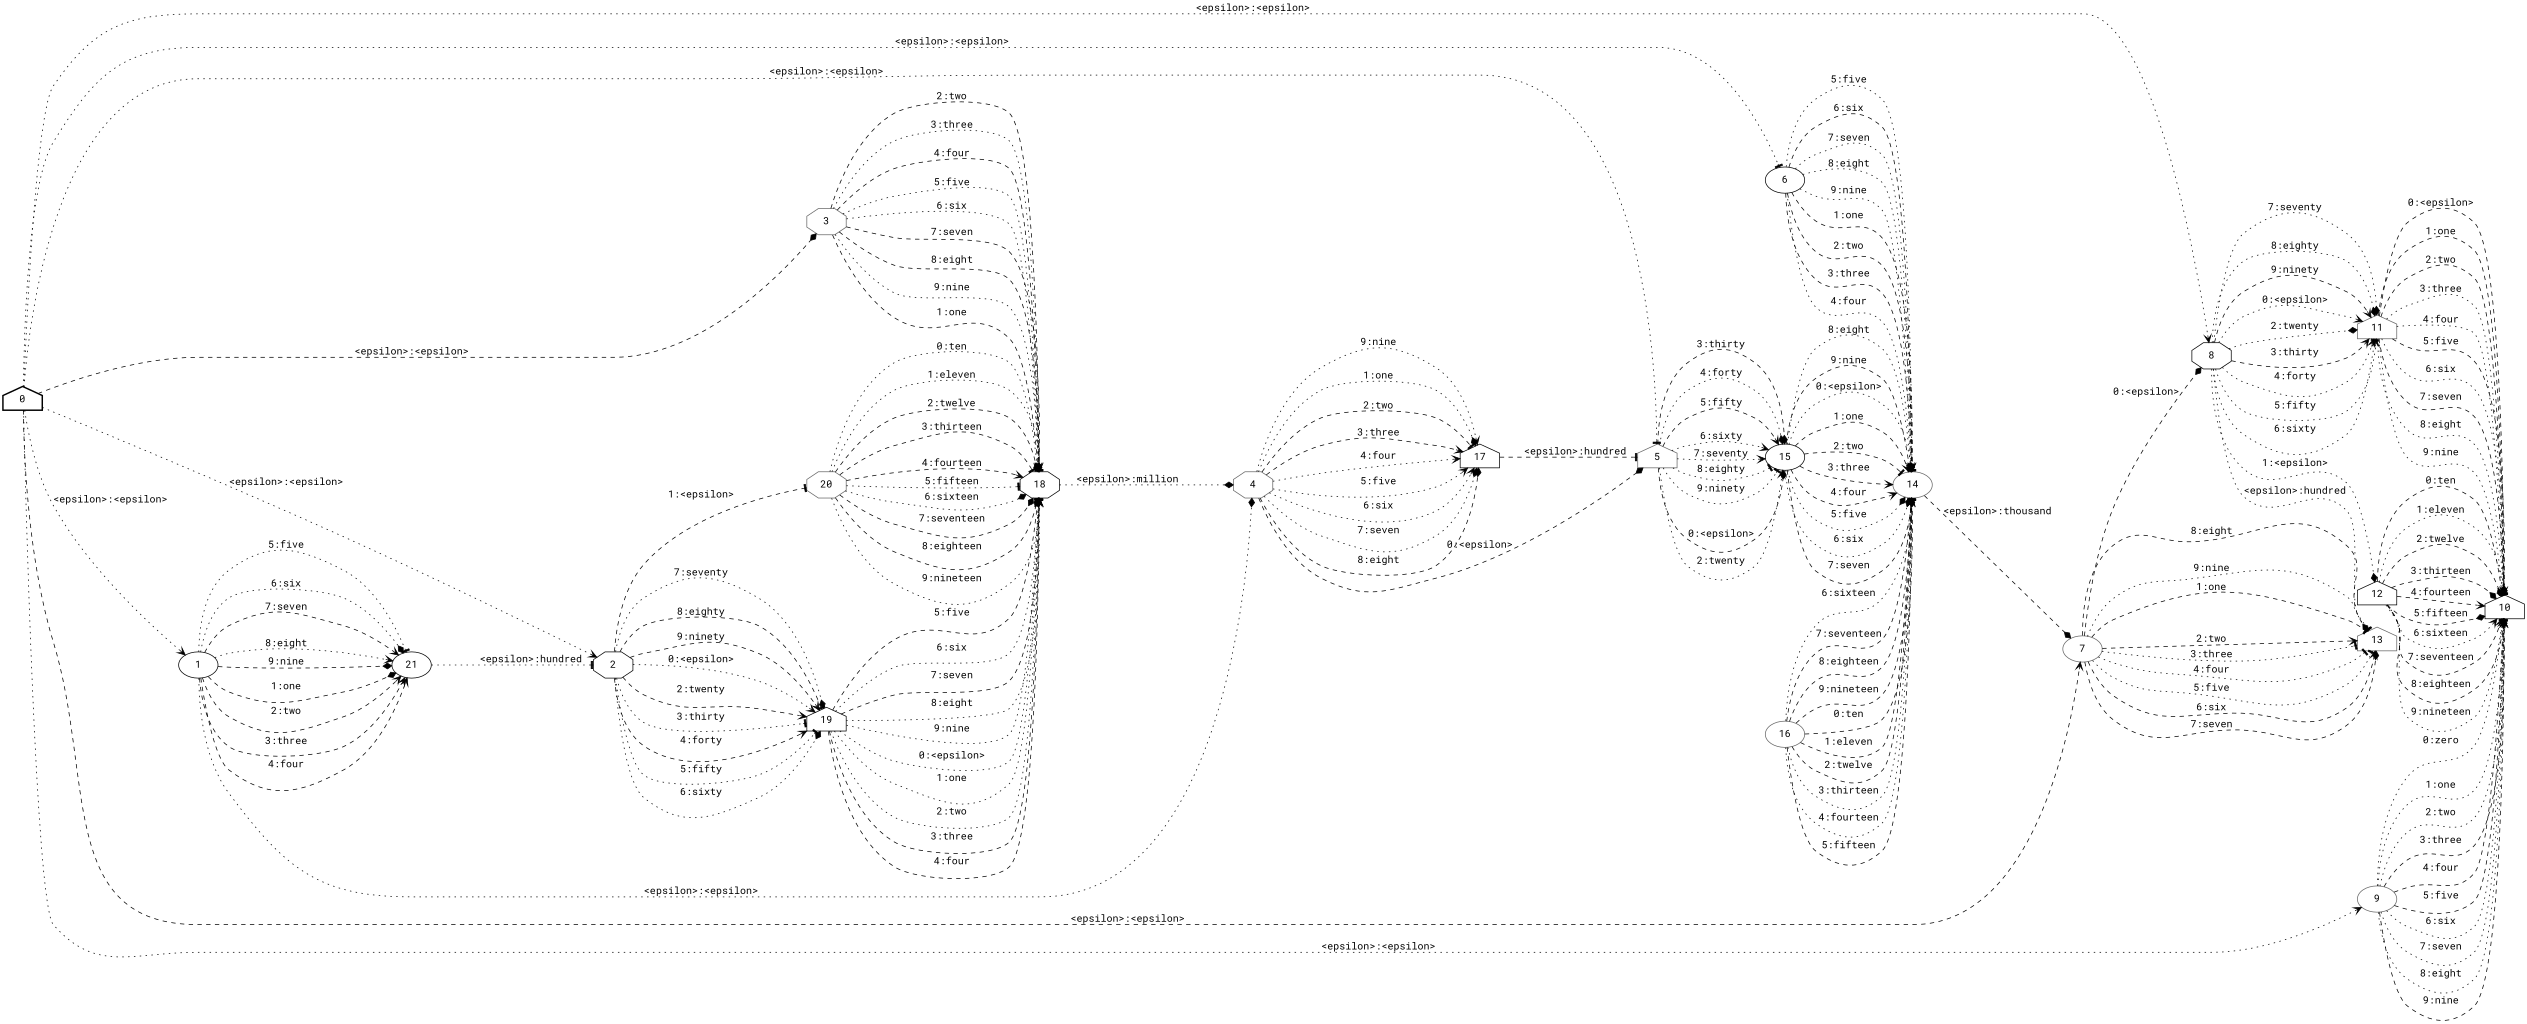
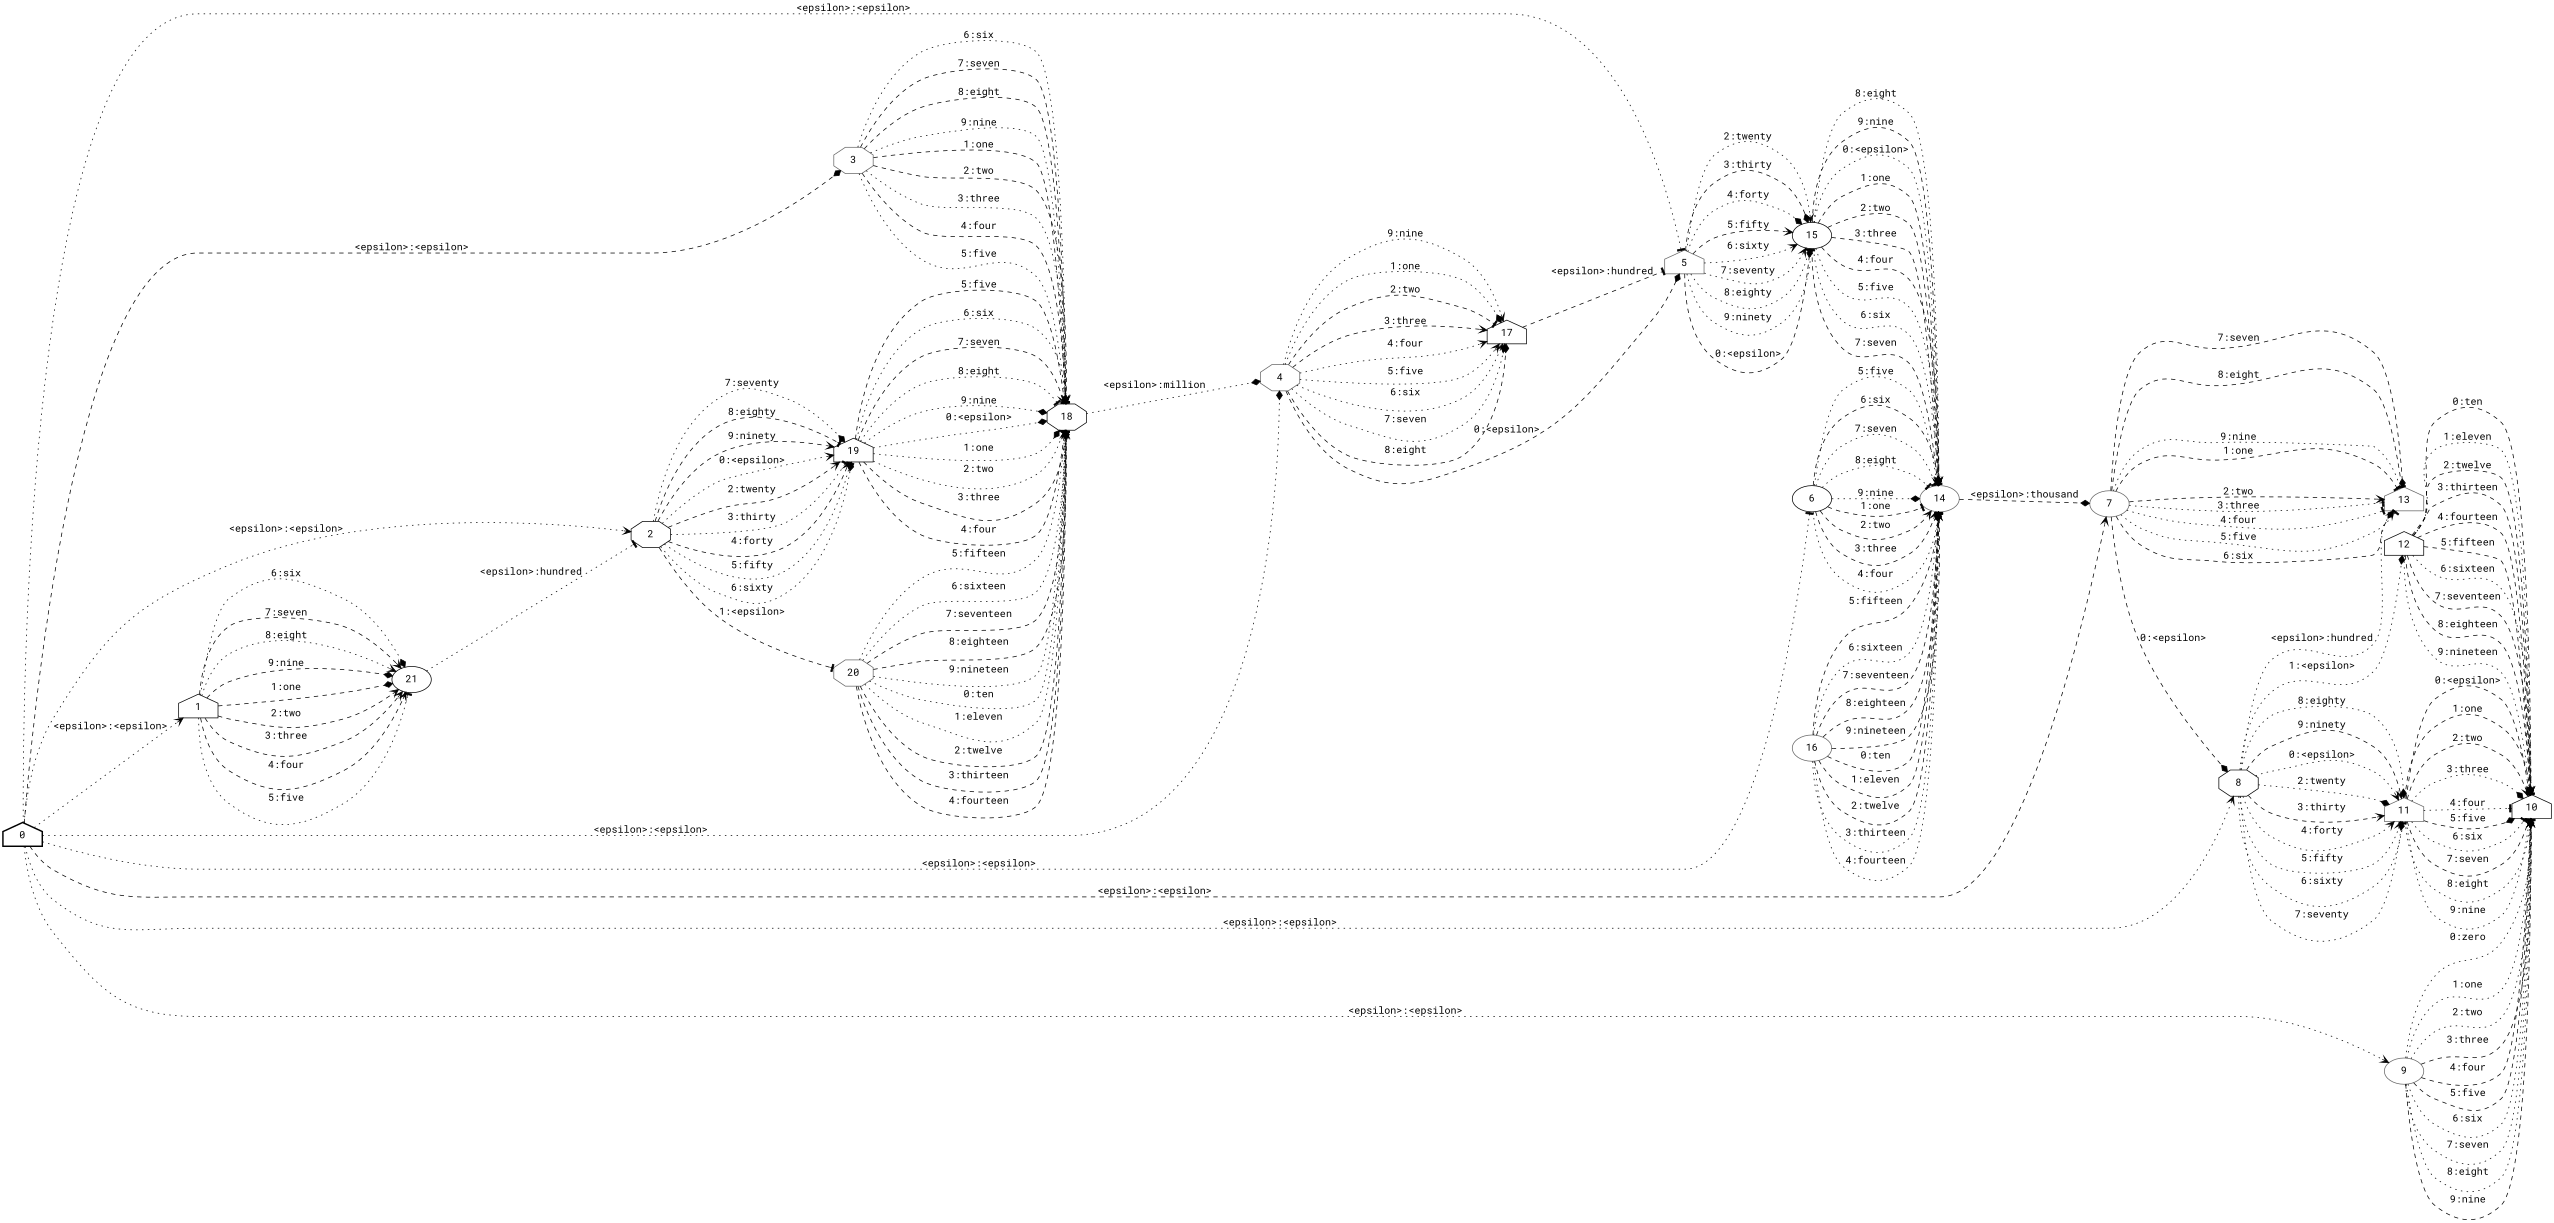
node "1": shape ellipse -> house
edge "1" -> "4": now "0" -> "4"
